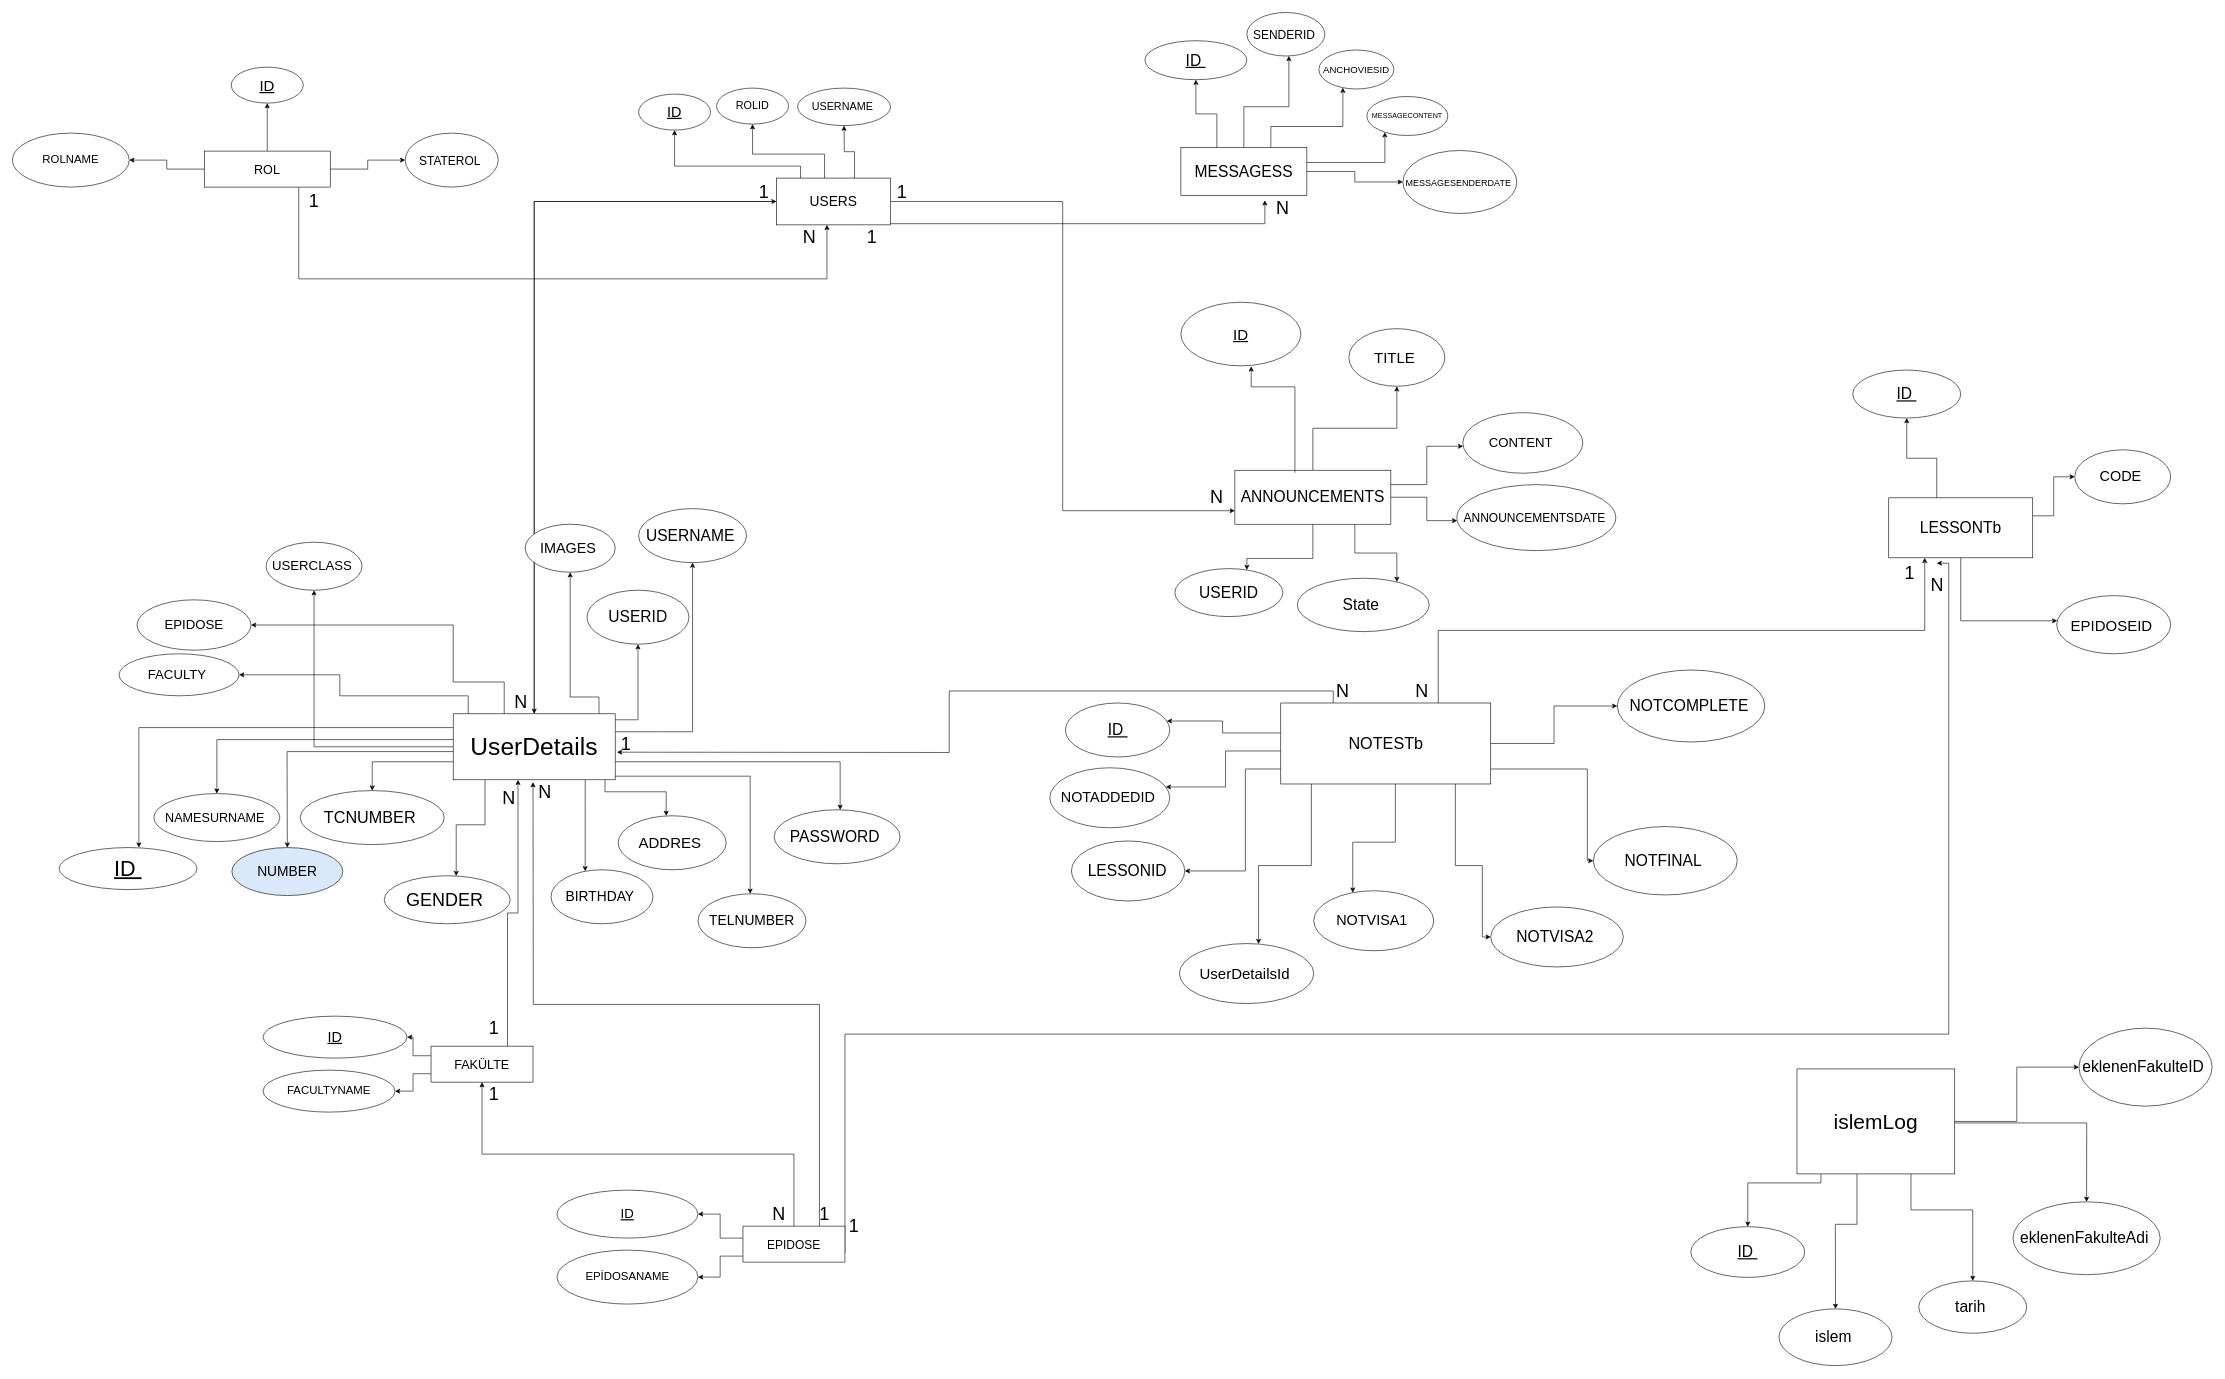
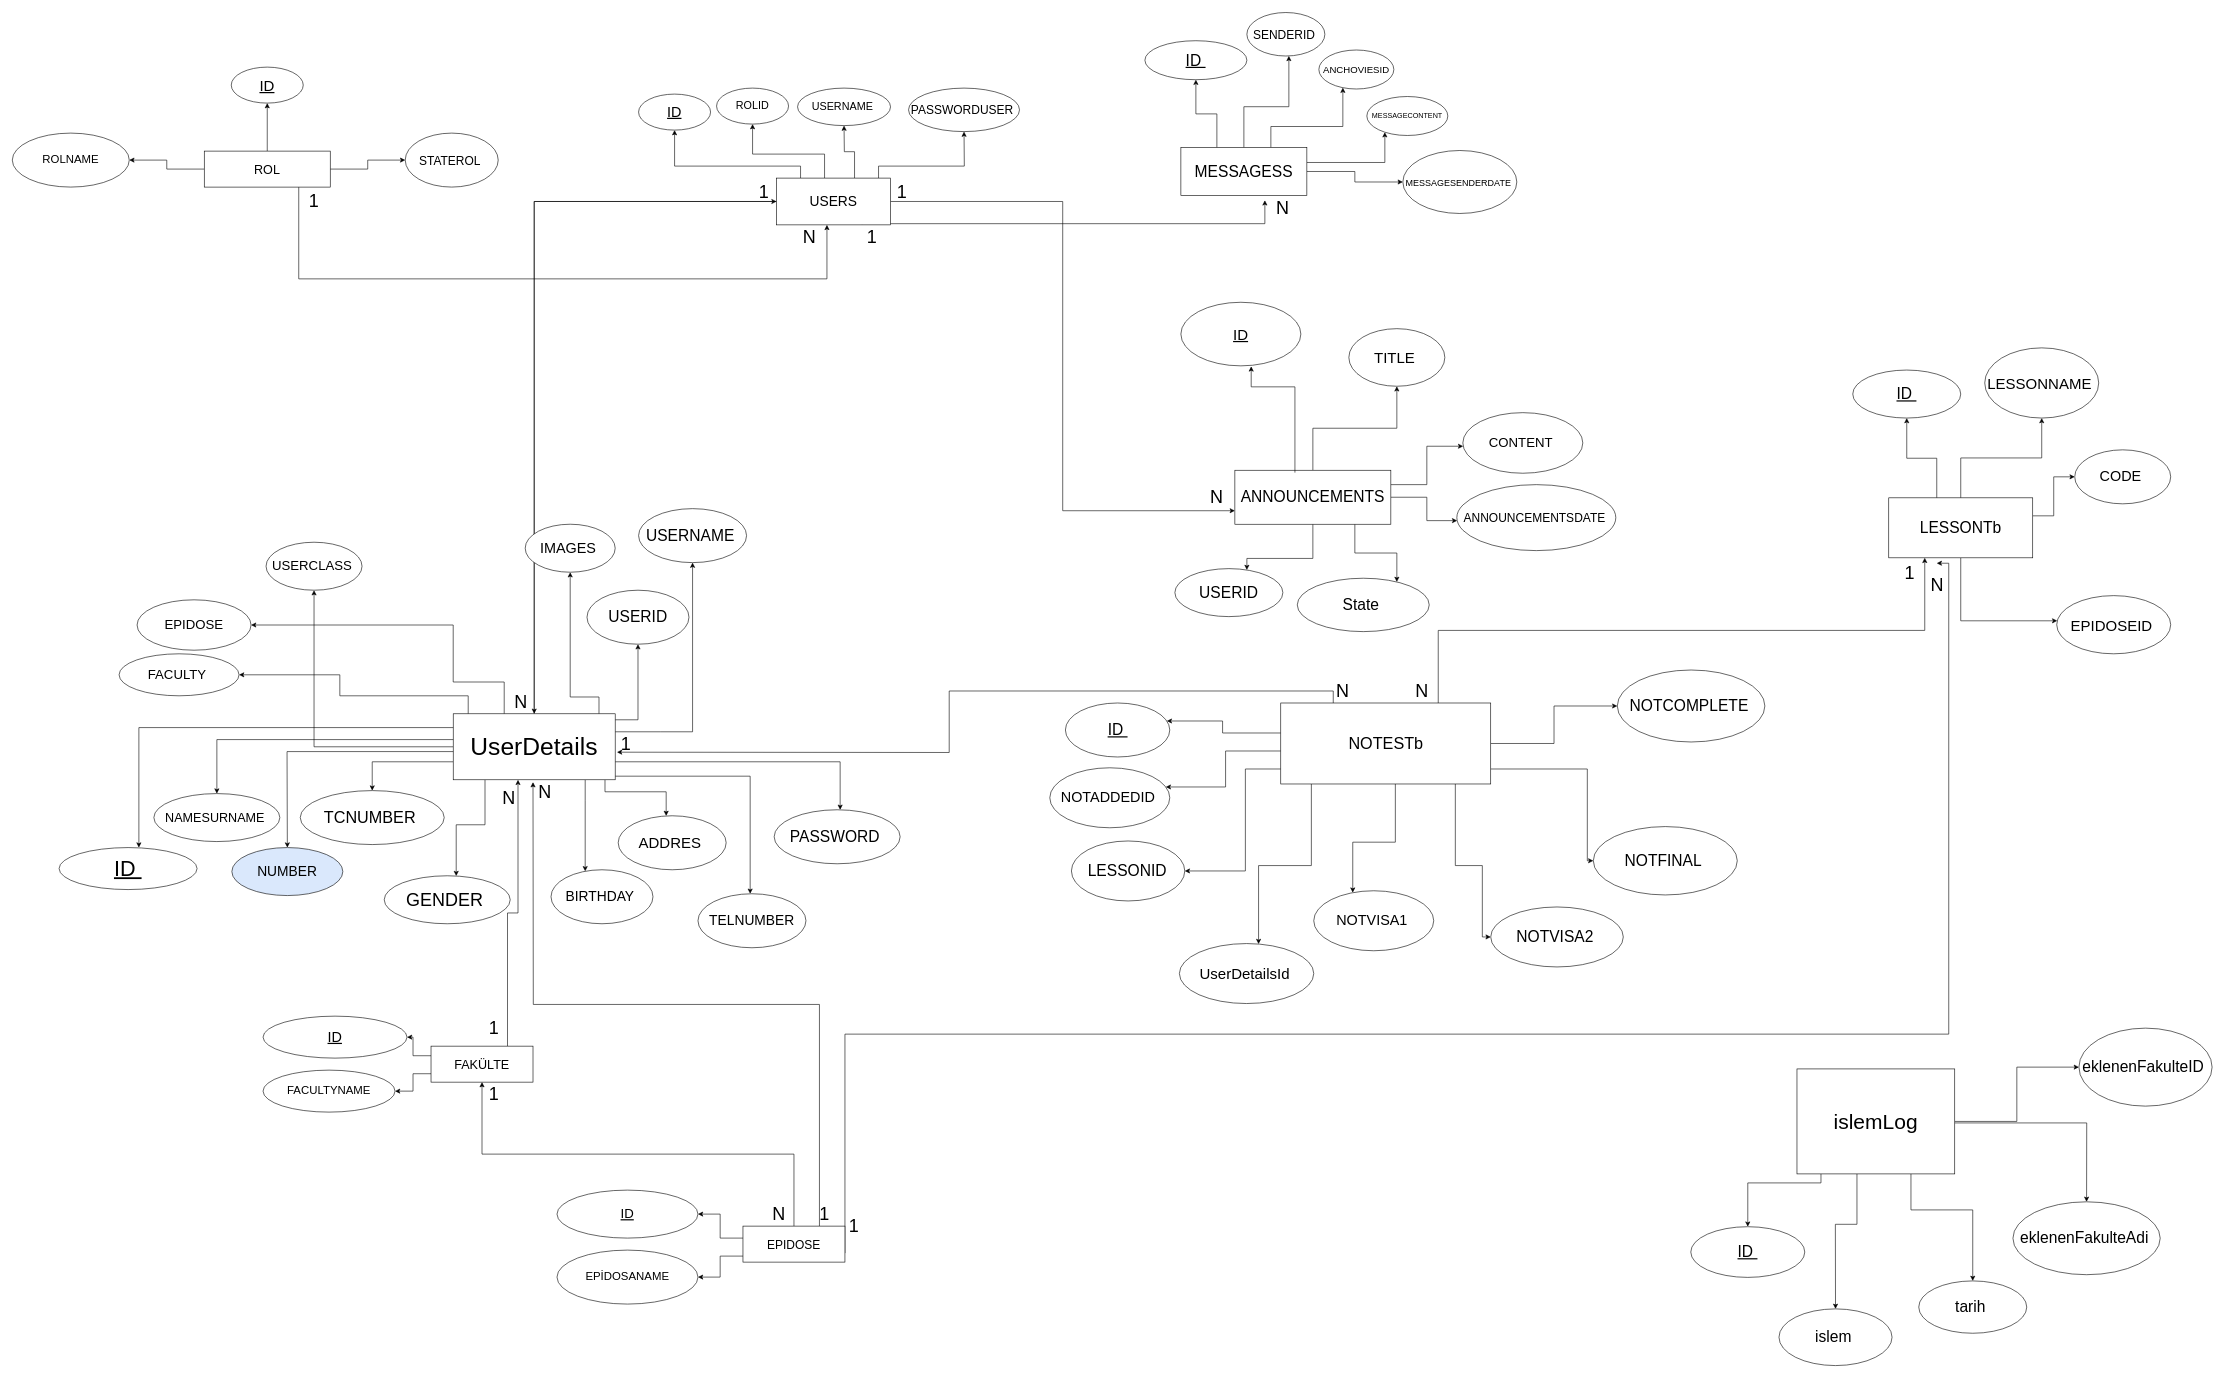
node "PASSWORDUSER": added
edge "USERS" -> "PASSWORDUSER": added
node "LESSONNAME": added
edge "LESSONTb" -> "LESSONNAME": added
